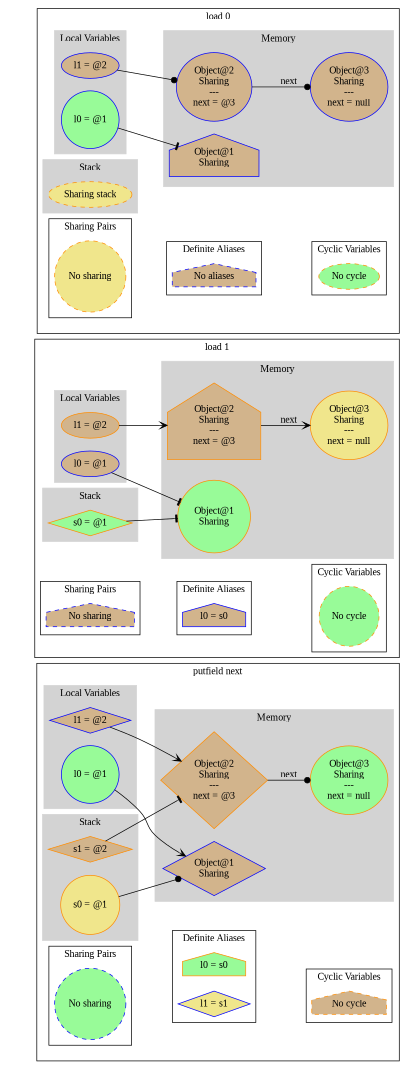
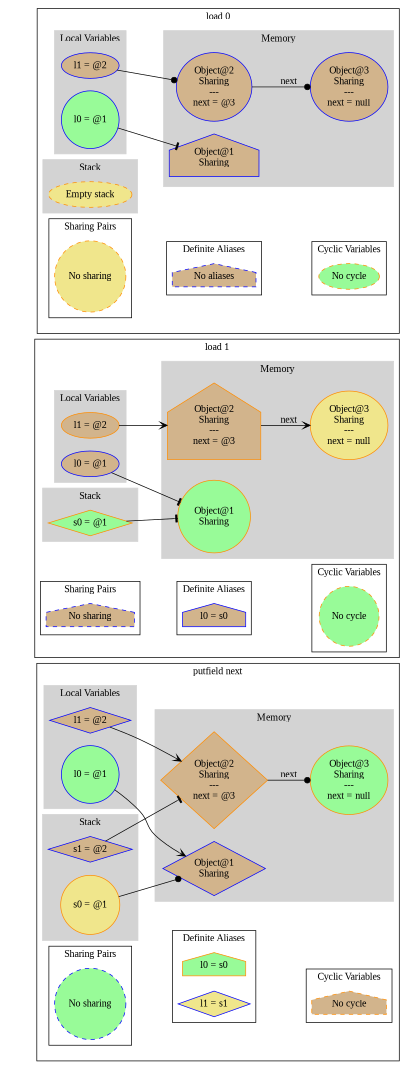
node "Sharing stack": label "Sharing stack" -> "Empty stack"
node "s1 = @2": color darkorange -> blue
